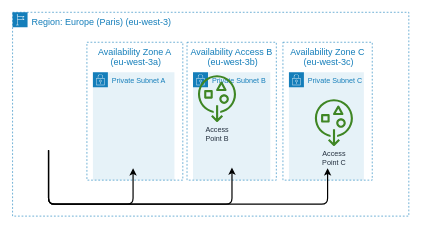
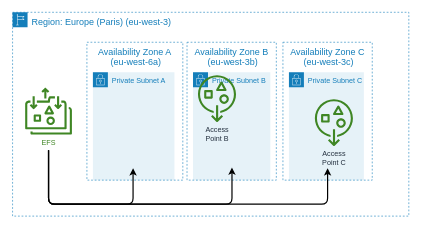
node "Availability Zone A (eu-west-3a)": label "Availability Zone A (eu-west-3a)" -> "Availability Zone A (eu-west-6a)"
node "Availability Access B (eu-west-3b)": label "Availability Access B (eu-west-3b)" -> "Availability Zone B (eu-west-3b)"
node "EFS": added
